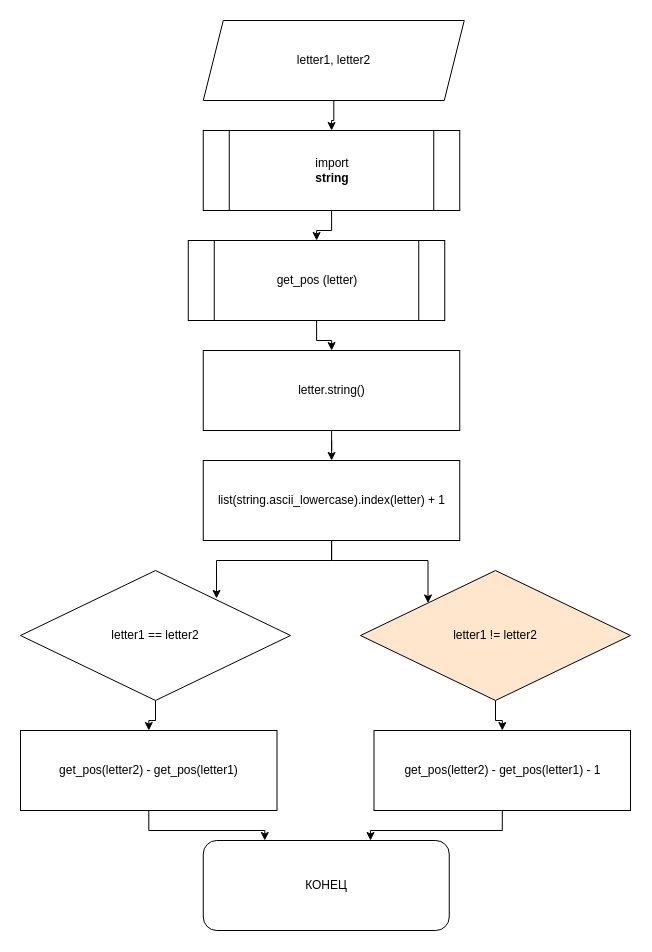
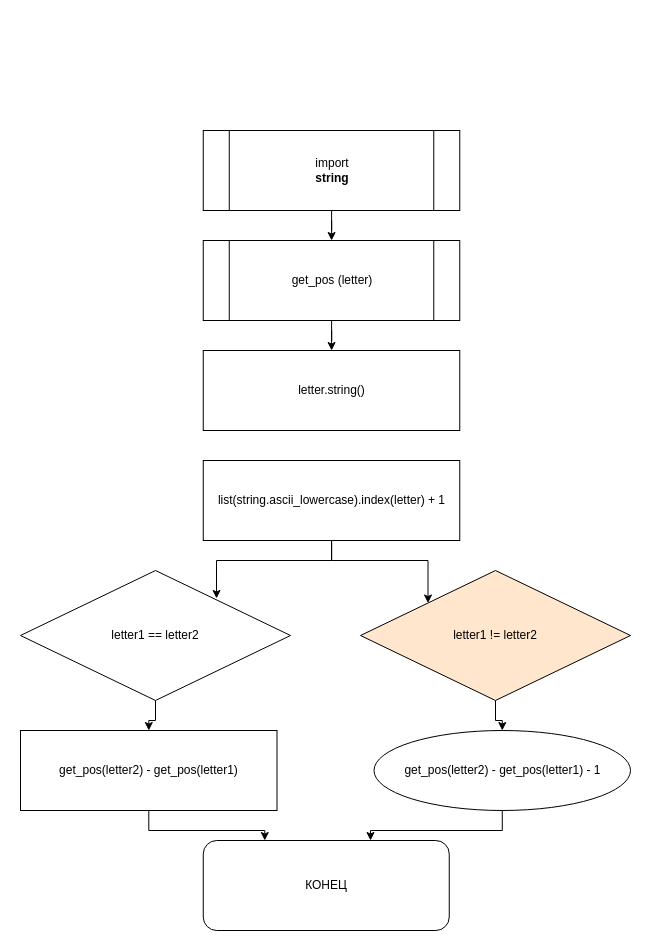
node "letter1, letter2": removed
edge "letter1, letter2" -> "import string": removed
node "get_pos (letter)": moved (317, 281) -> (332, 281)
edge "letter.string()" -> "list(string.ascii_lowercase).index(letter) + 1": removed
node "get_pos(letter2) - get_pos(letter1) - 1": shape rectangle -> ellipse
